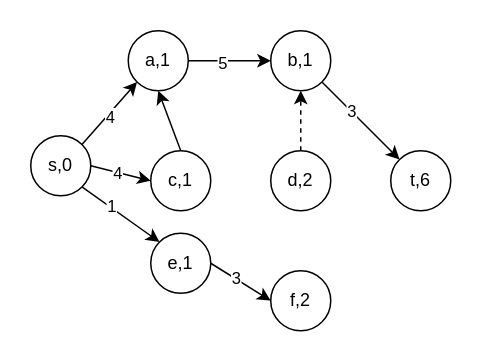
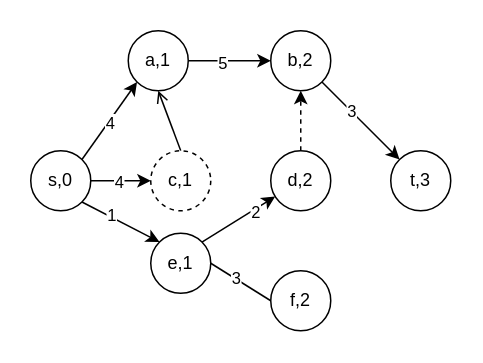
node "b,1": label "b,1" -> "b,2"
edge "c,1" -> "a,1": arrowhead classic -> open
node "s,0": moved (61, 166) -> (61, 181)
node "c,1": style solid -> dashed
node "t,6": label "t,6" -> "t,3"
edge "e,1" -> "d,2": added, label "2"
edge "e,1" -> "f,2": arrowhead classic -> none
